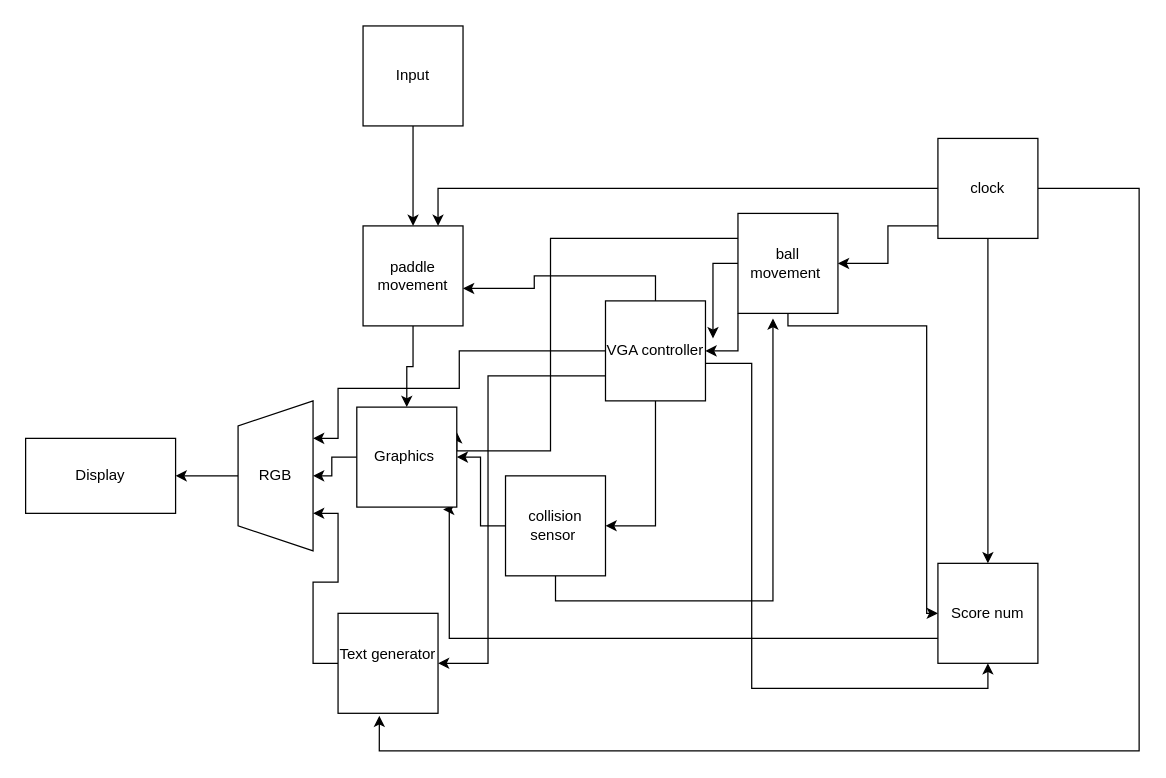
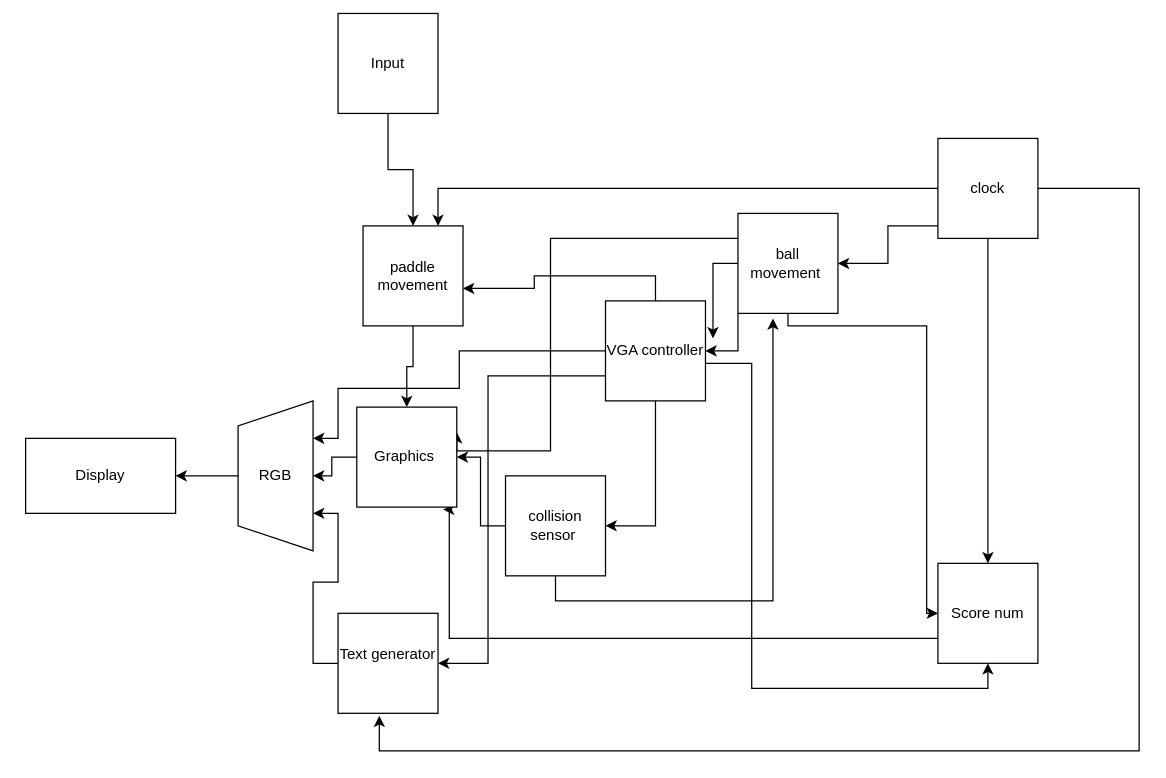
node "Input": moved (413, 76) -> (388, 63)
